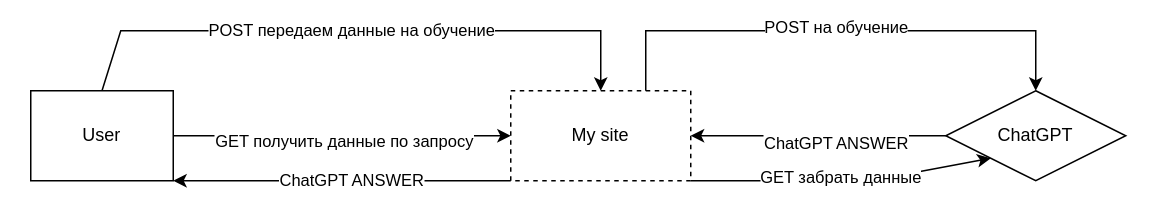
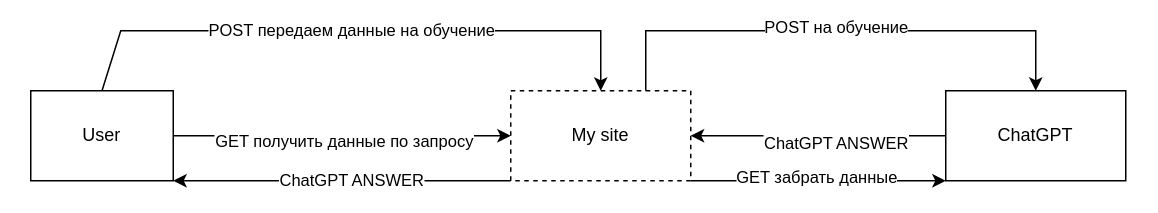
node "ChatGPT": shape diamond -> rectangle
